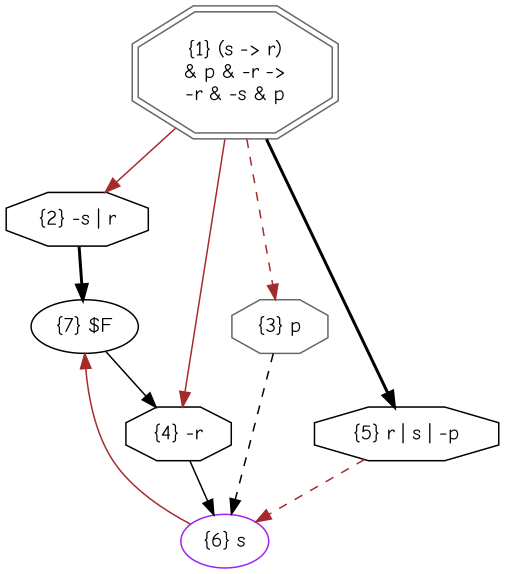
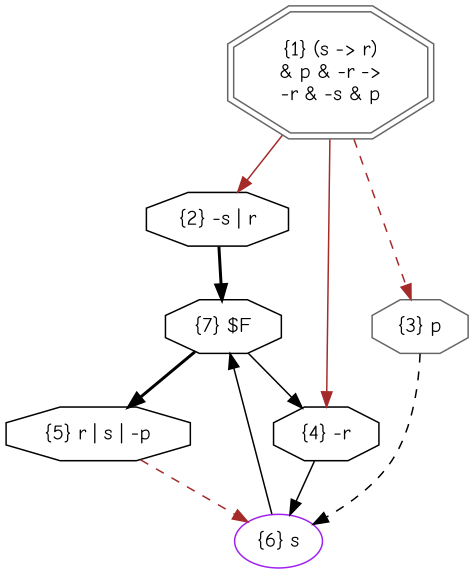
edge "{1} (s -> r) & p & -r -> -r & -s & p" -> "{5} r | s | -p": now "{7} $F" -> "{5} r | s | -p"
node "{7} $F": shape ellipse -> octagon
edge "{6} s" -> "{7} $F": color brown -> black
